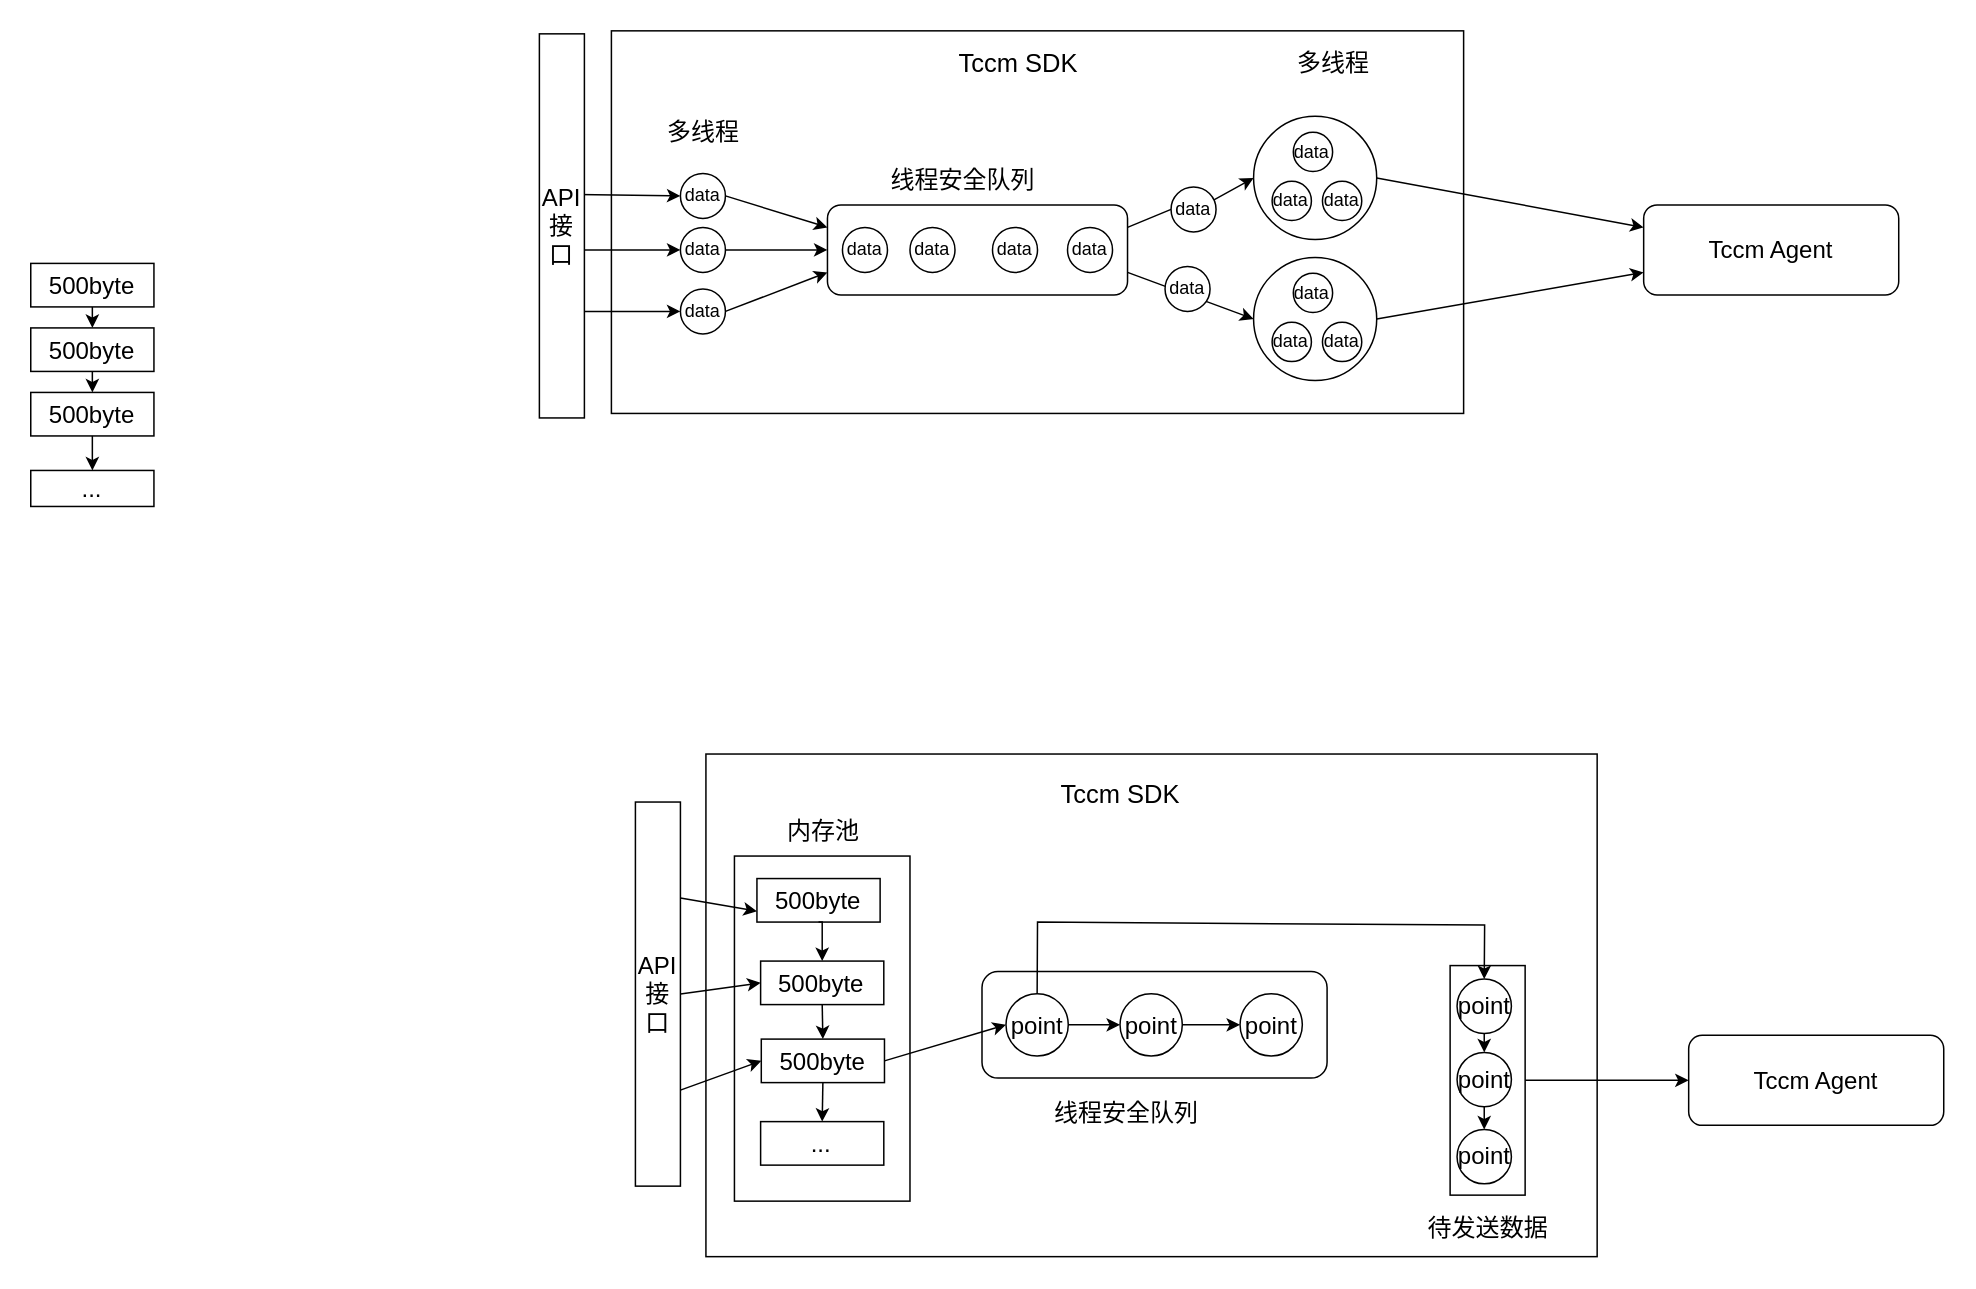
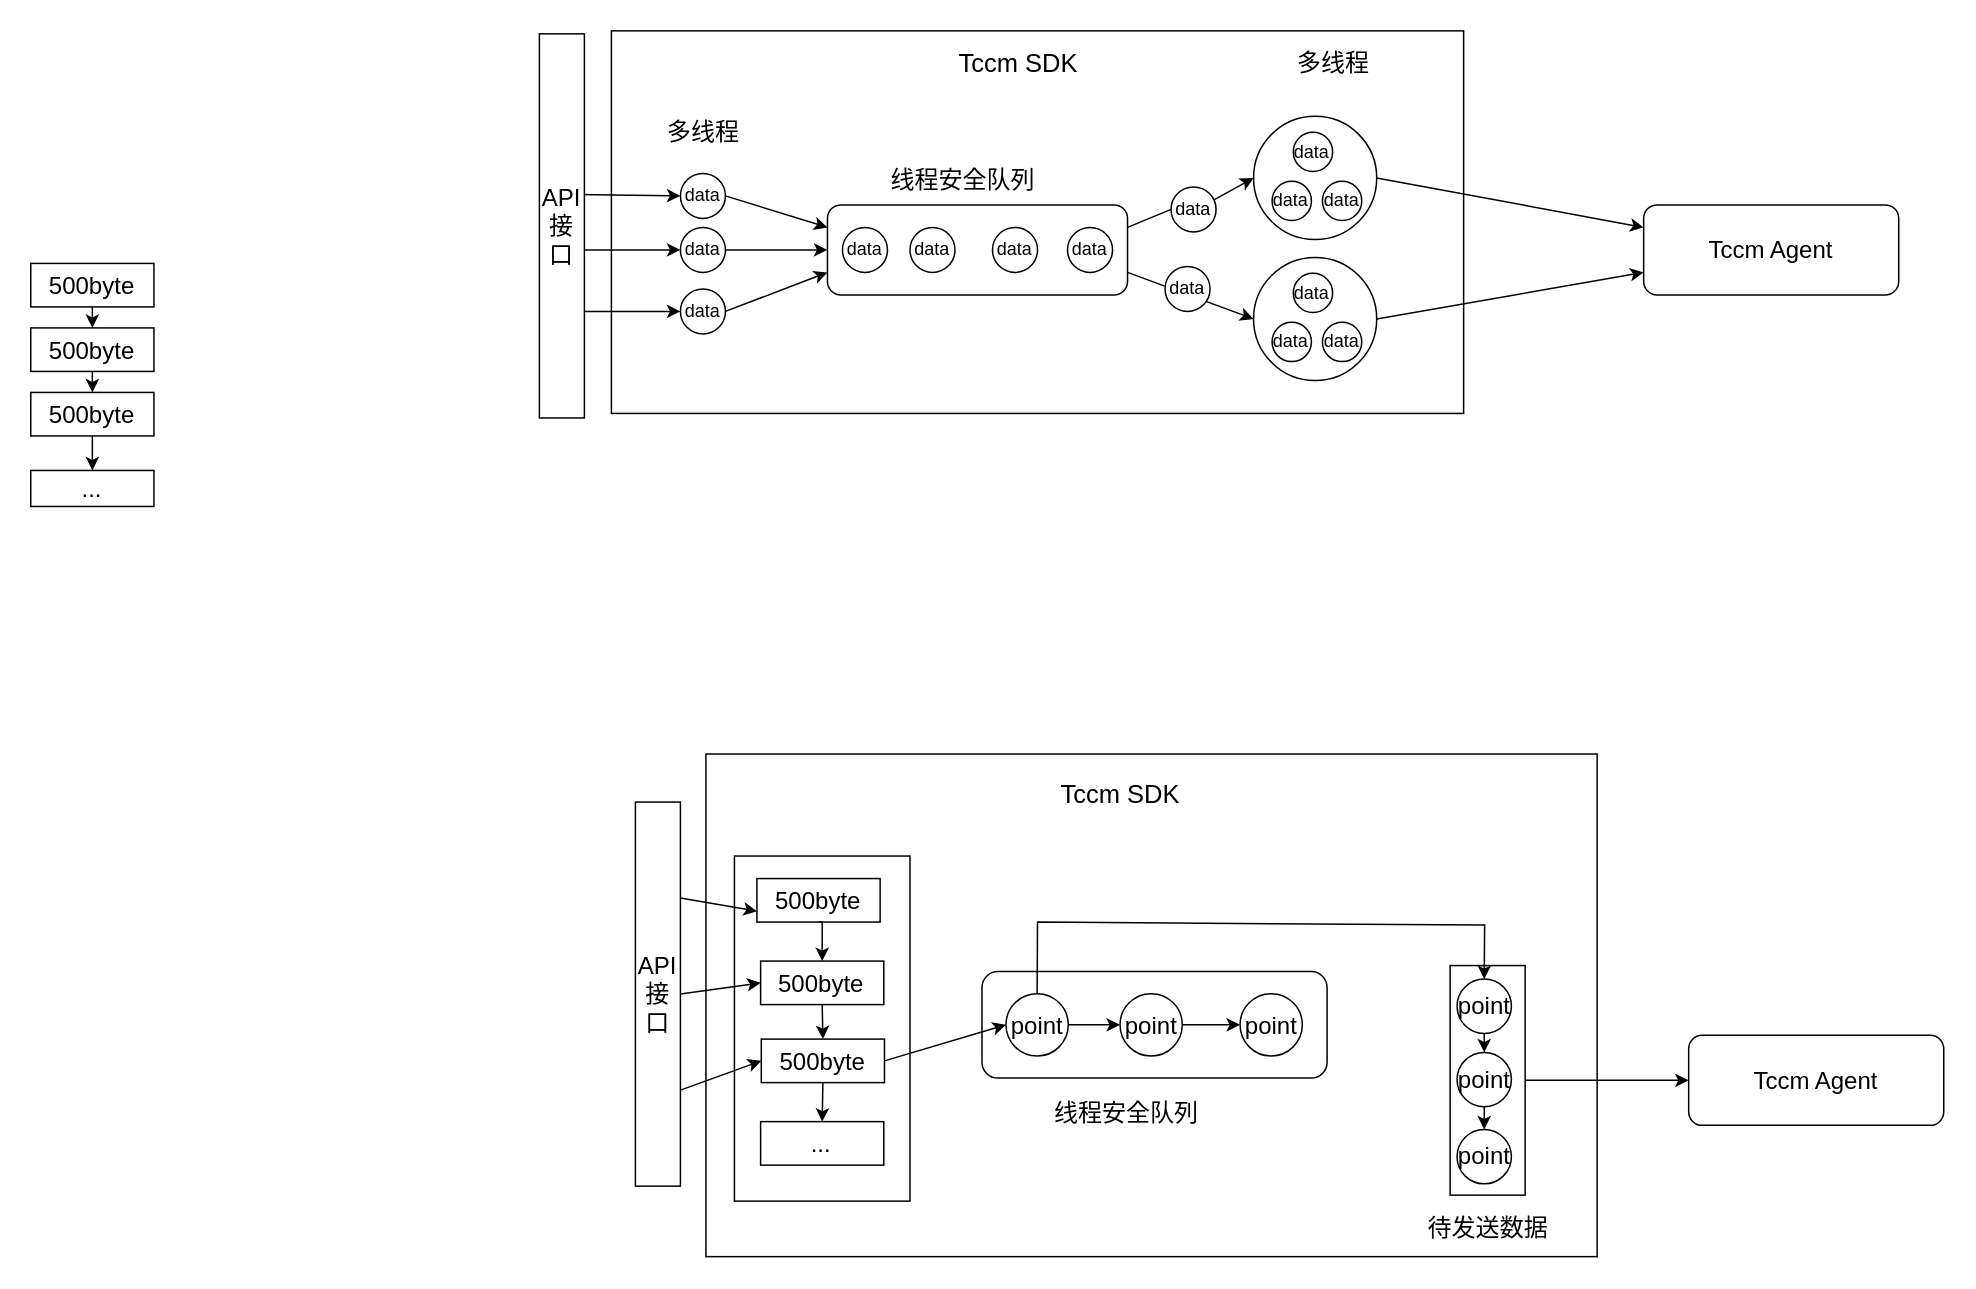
node "内存池": removed
